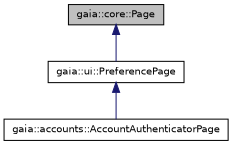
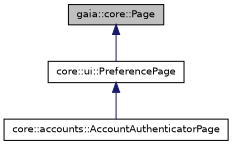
node "gaia::ui::PreferencePage": label "gaia::ui::PreferencePage" -> "core::ui::PreferencePage"
node "gaia::accounts::AccountAuthenticatorPage": label "gaia::accounts::AccountAuthenticatorPage" -> "core::accounts::AccountAuthenticatorPage"
